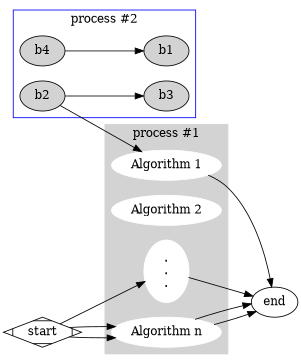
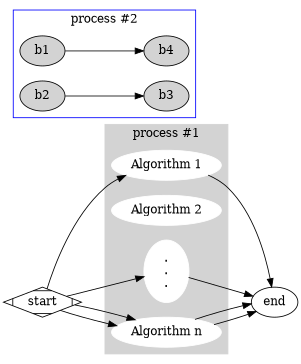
edge "b4" -> "b1": reversed
edge "b2" -> "Algorithm 1": now "start" -> "Algorithm 1"
